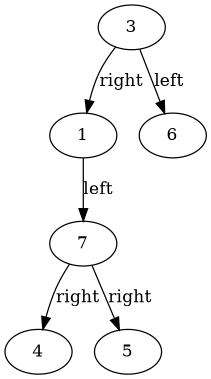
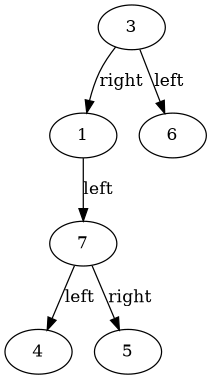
edge "7" -> "4": label "right" -> "left"
